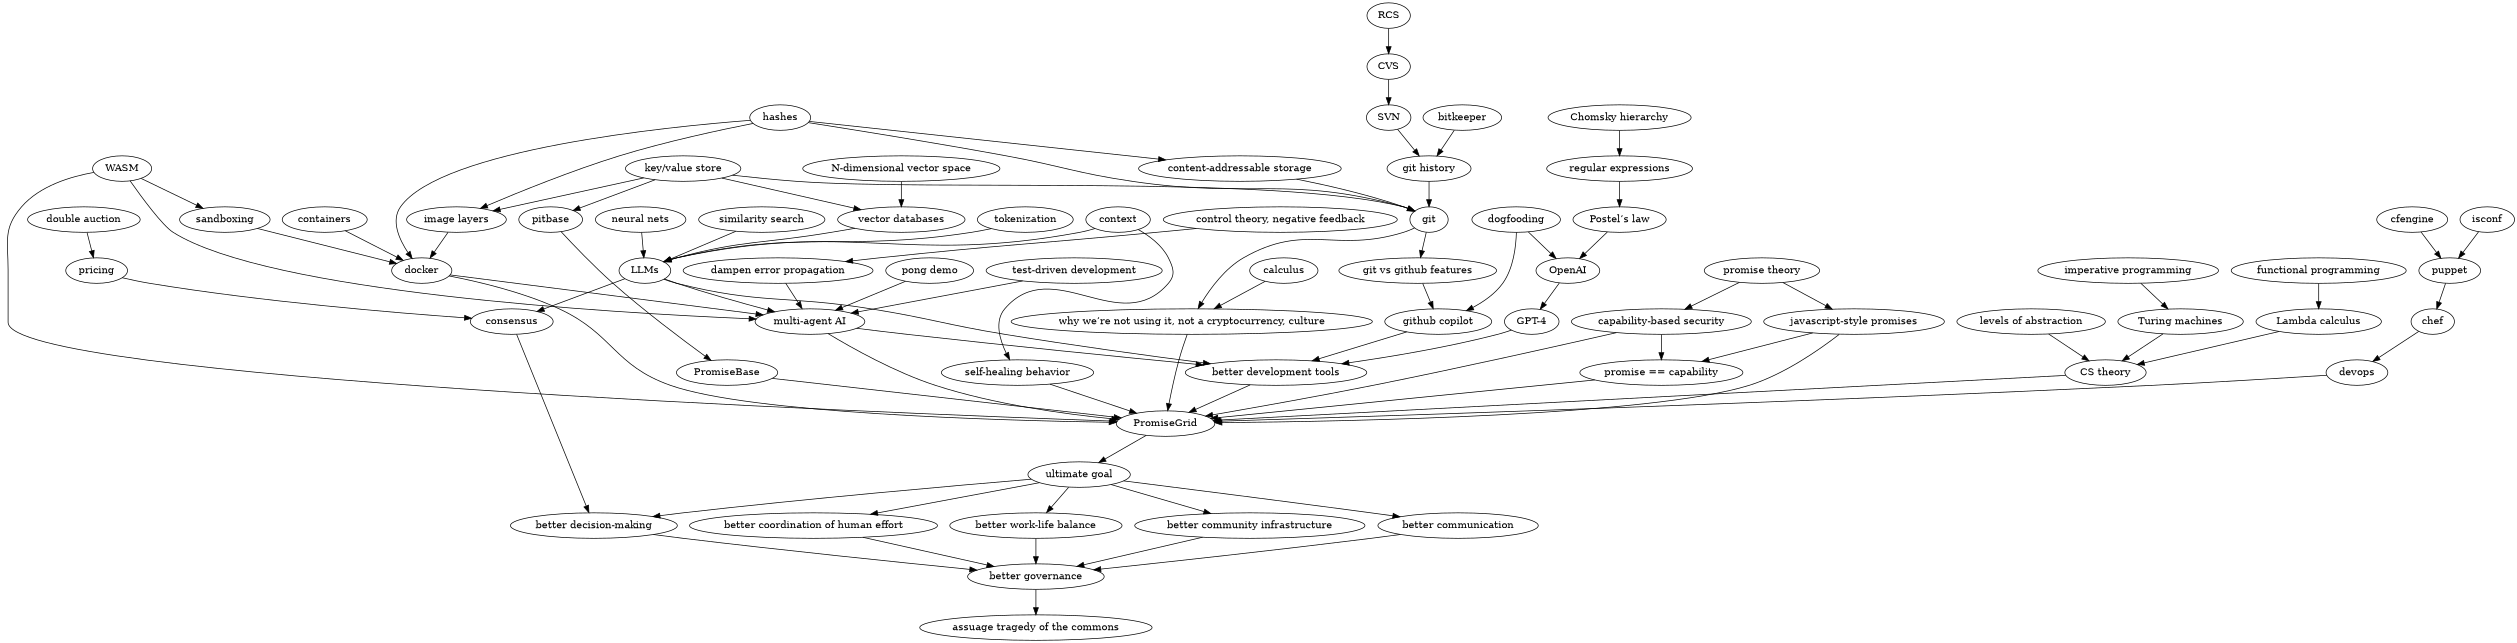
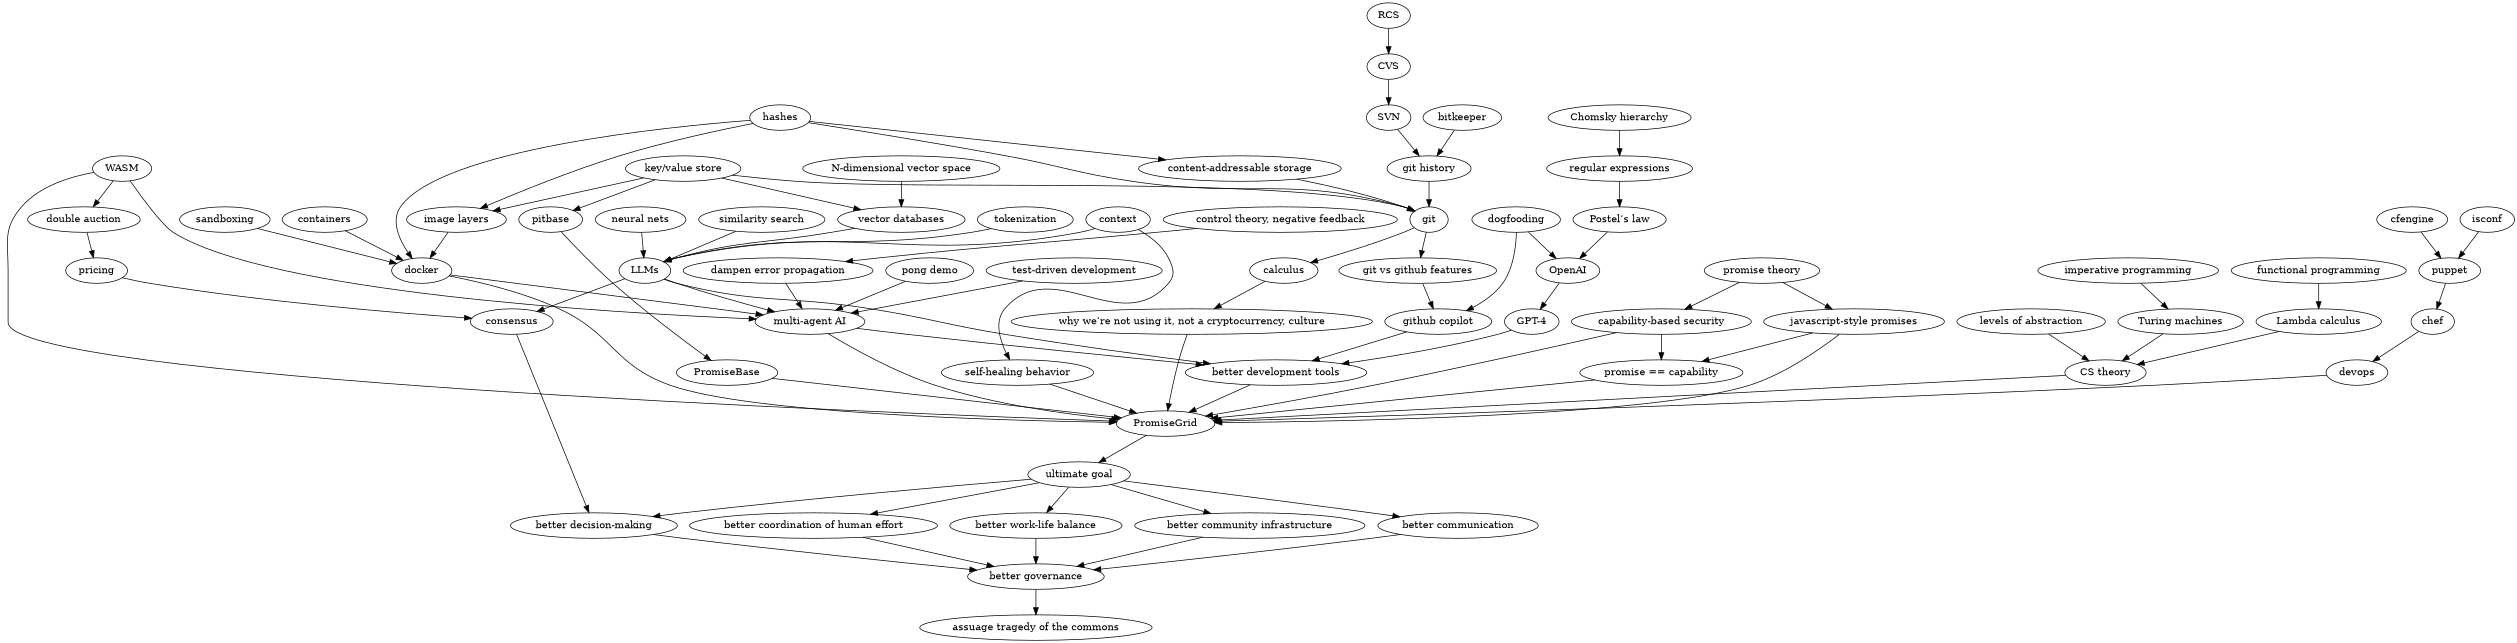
edge "WASM" -> "sandboxing": now "WASM" -> "double auction"
edge "git" -> "why we’re not using it, not a cryptocurrency, culture": now "git" -> "calculus"
